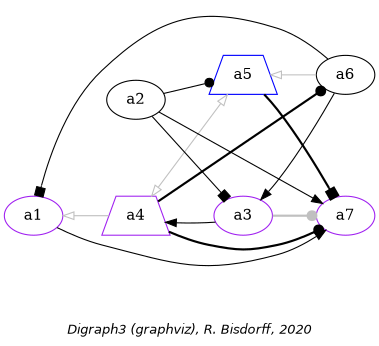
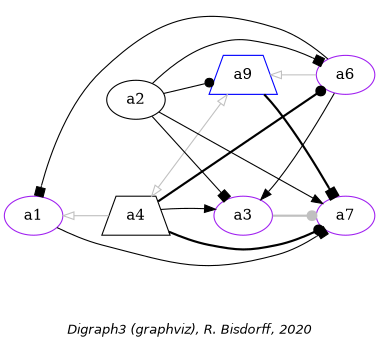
edge "a2" -> "a6": added
node "a5": label "a5" -> "a9"
node "a6": color black -> purple
node "a4": color purple -> black
edge "a3" -> "a4": reversed
edge "a1" -> "a7": arrowhead normal -> box
